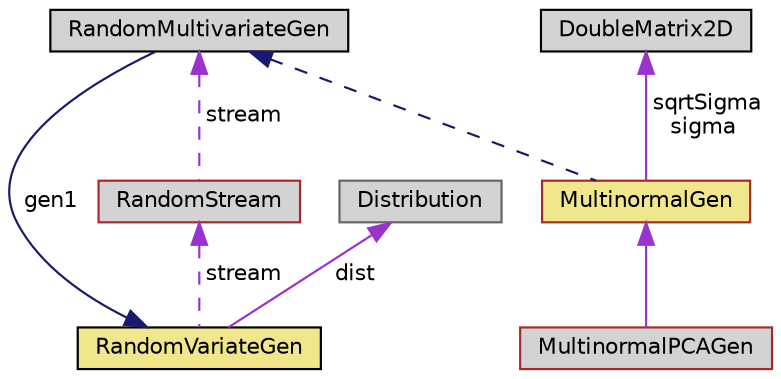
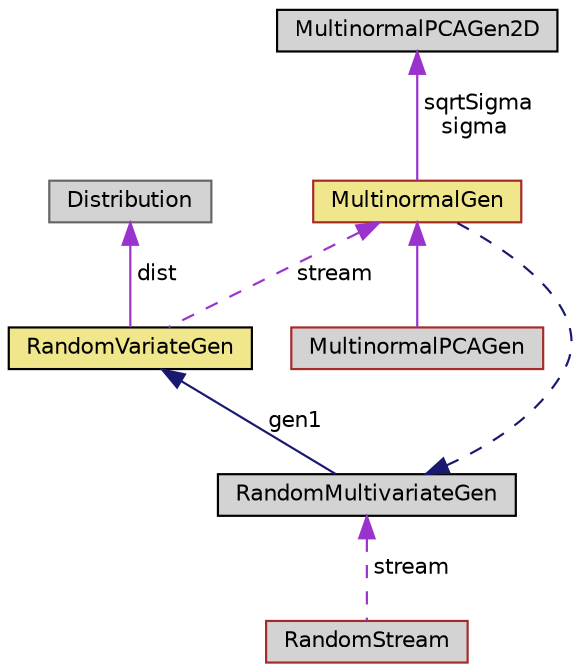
node "DoubleMatrix2D": label "DoubleMatrix2D" -> "MultinormalPCAGen2D"
edge "RandomVariateGen" -> "RandomStream": now "RandomVariateGen" -> "MultinormalGen"
